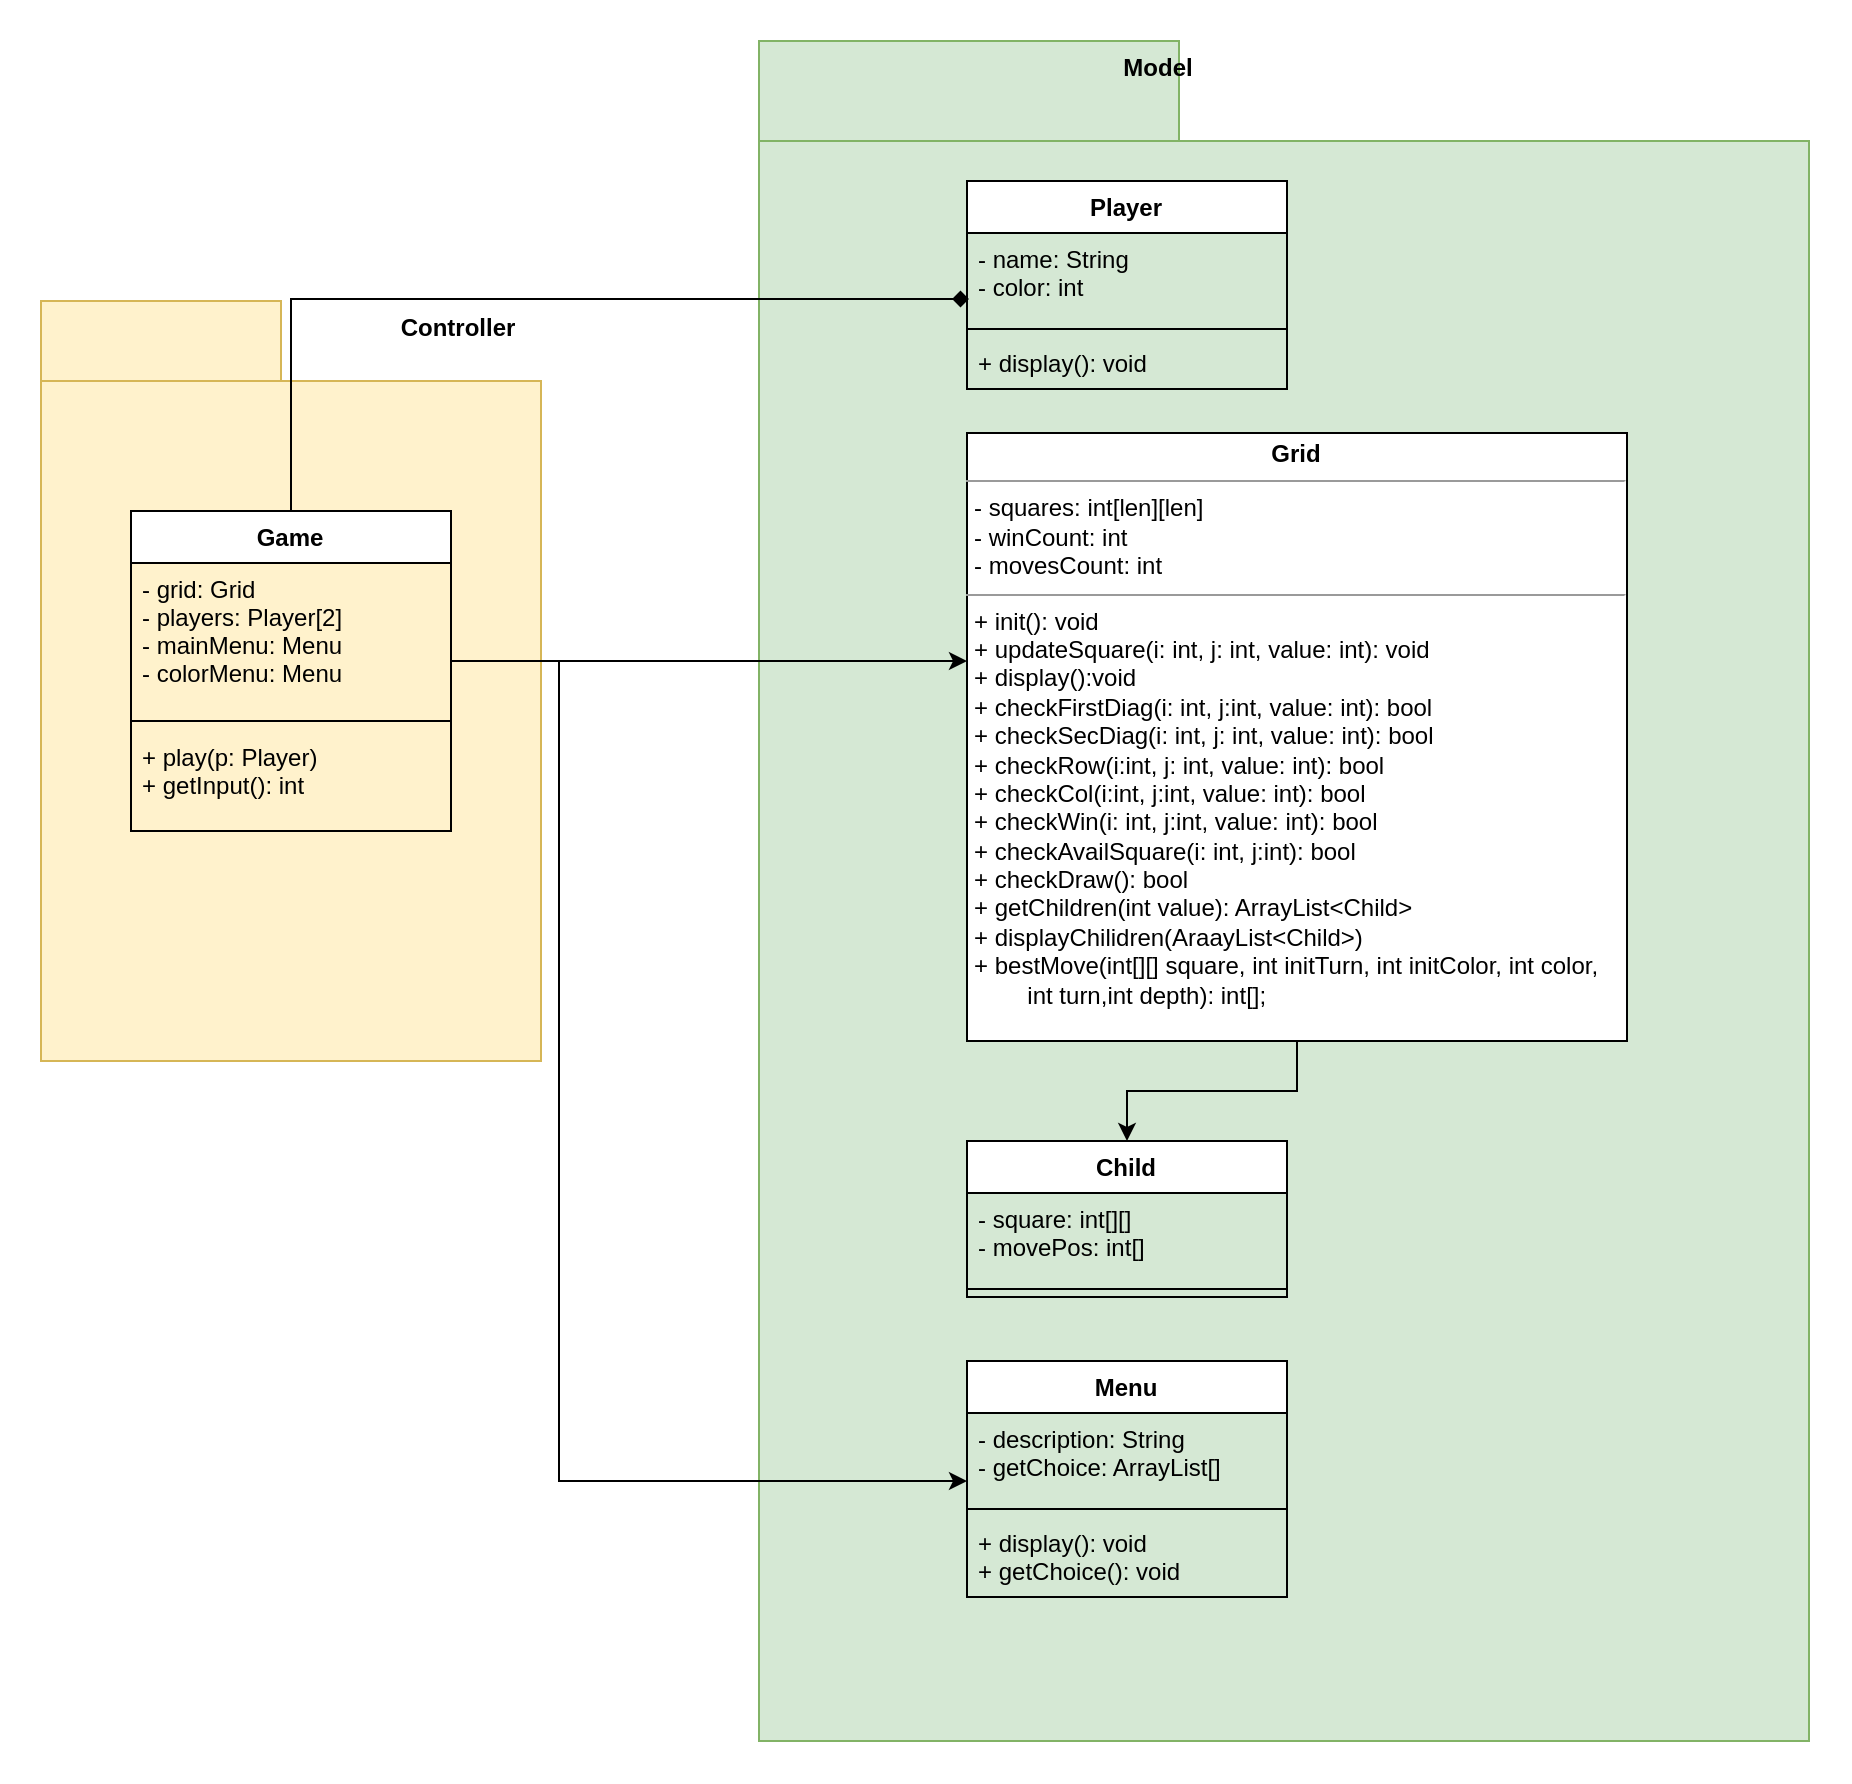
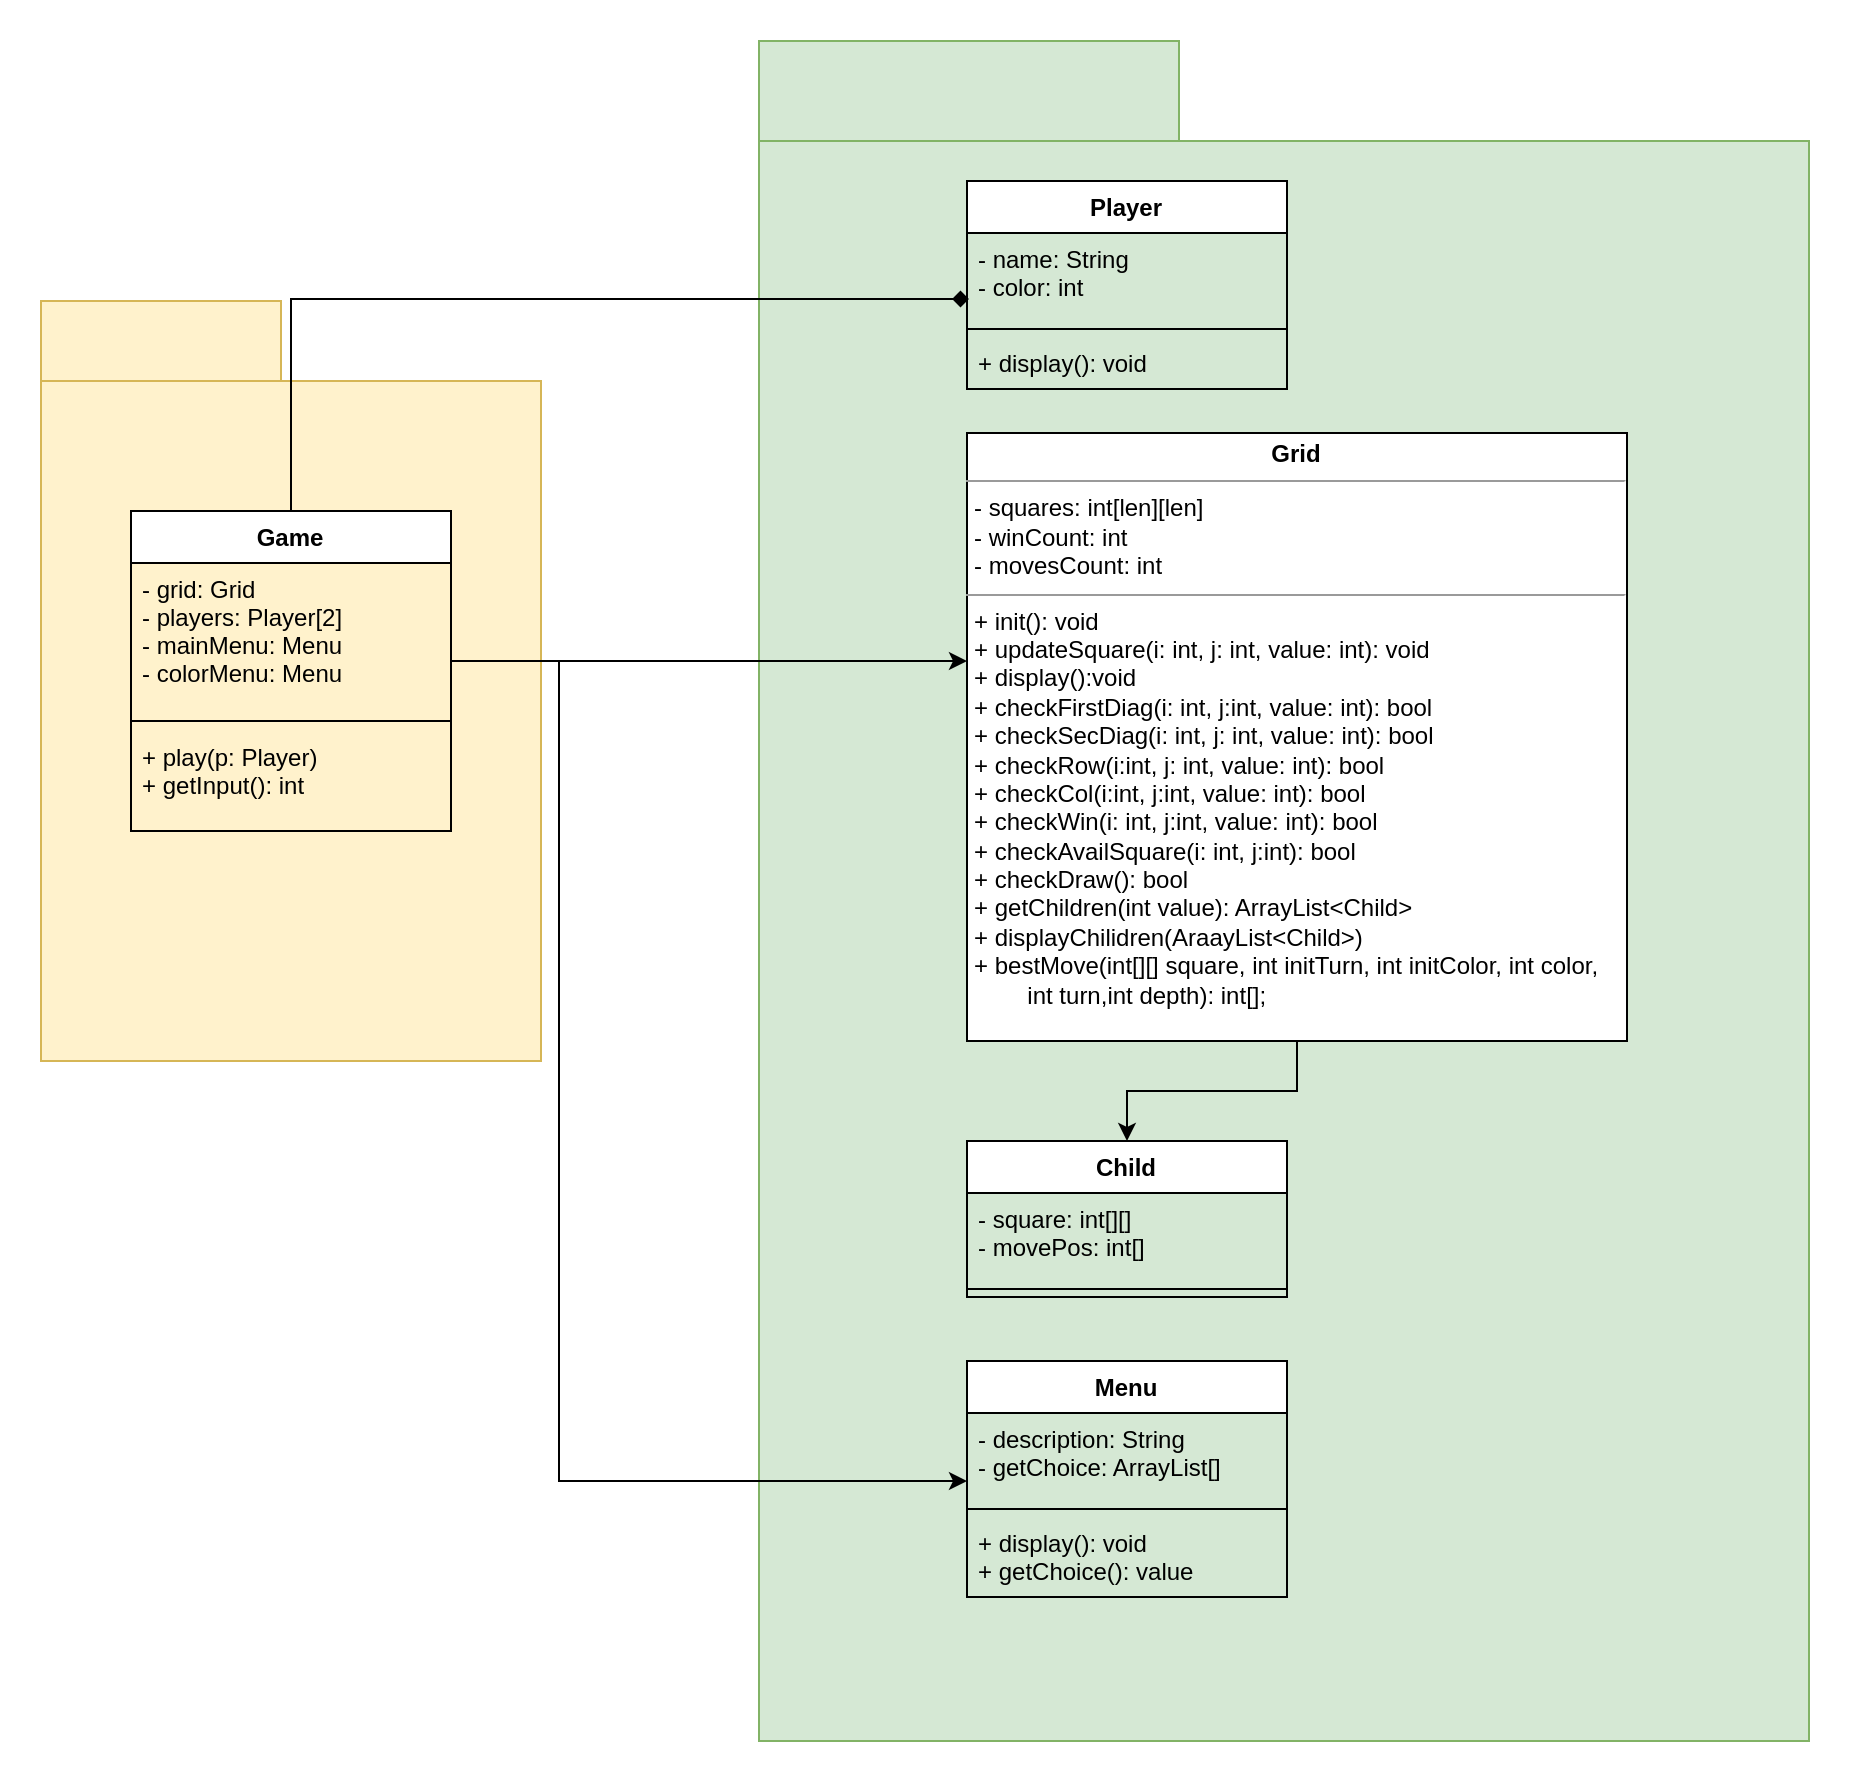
node "Model": removed
node "Controller": removed
node "+ display(): void + getChoice(): void": label "+ display(): void + getChoice(): void" -> "+ display(): void + getChoice(): value"
